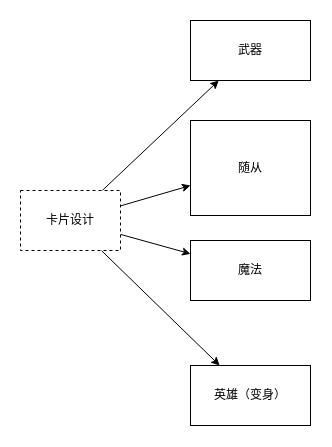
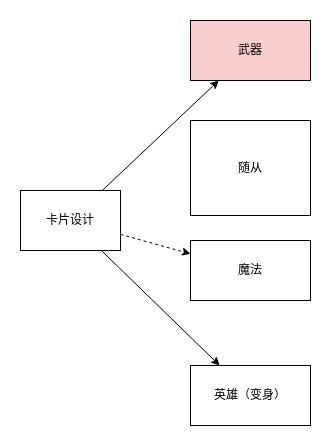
node "武器": fillcolor #ffffff -> #f8cecc
edge "卡片设计" -> "随从": removed
node "卡片设计": style dashed -> solid
edge "卡片设计" -> "魔法": style solid -> dashed
